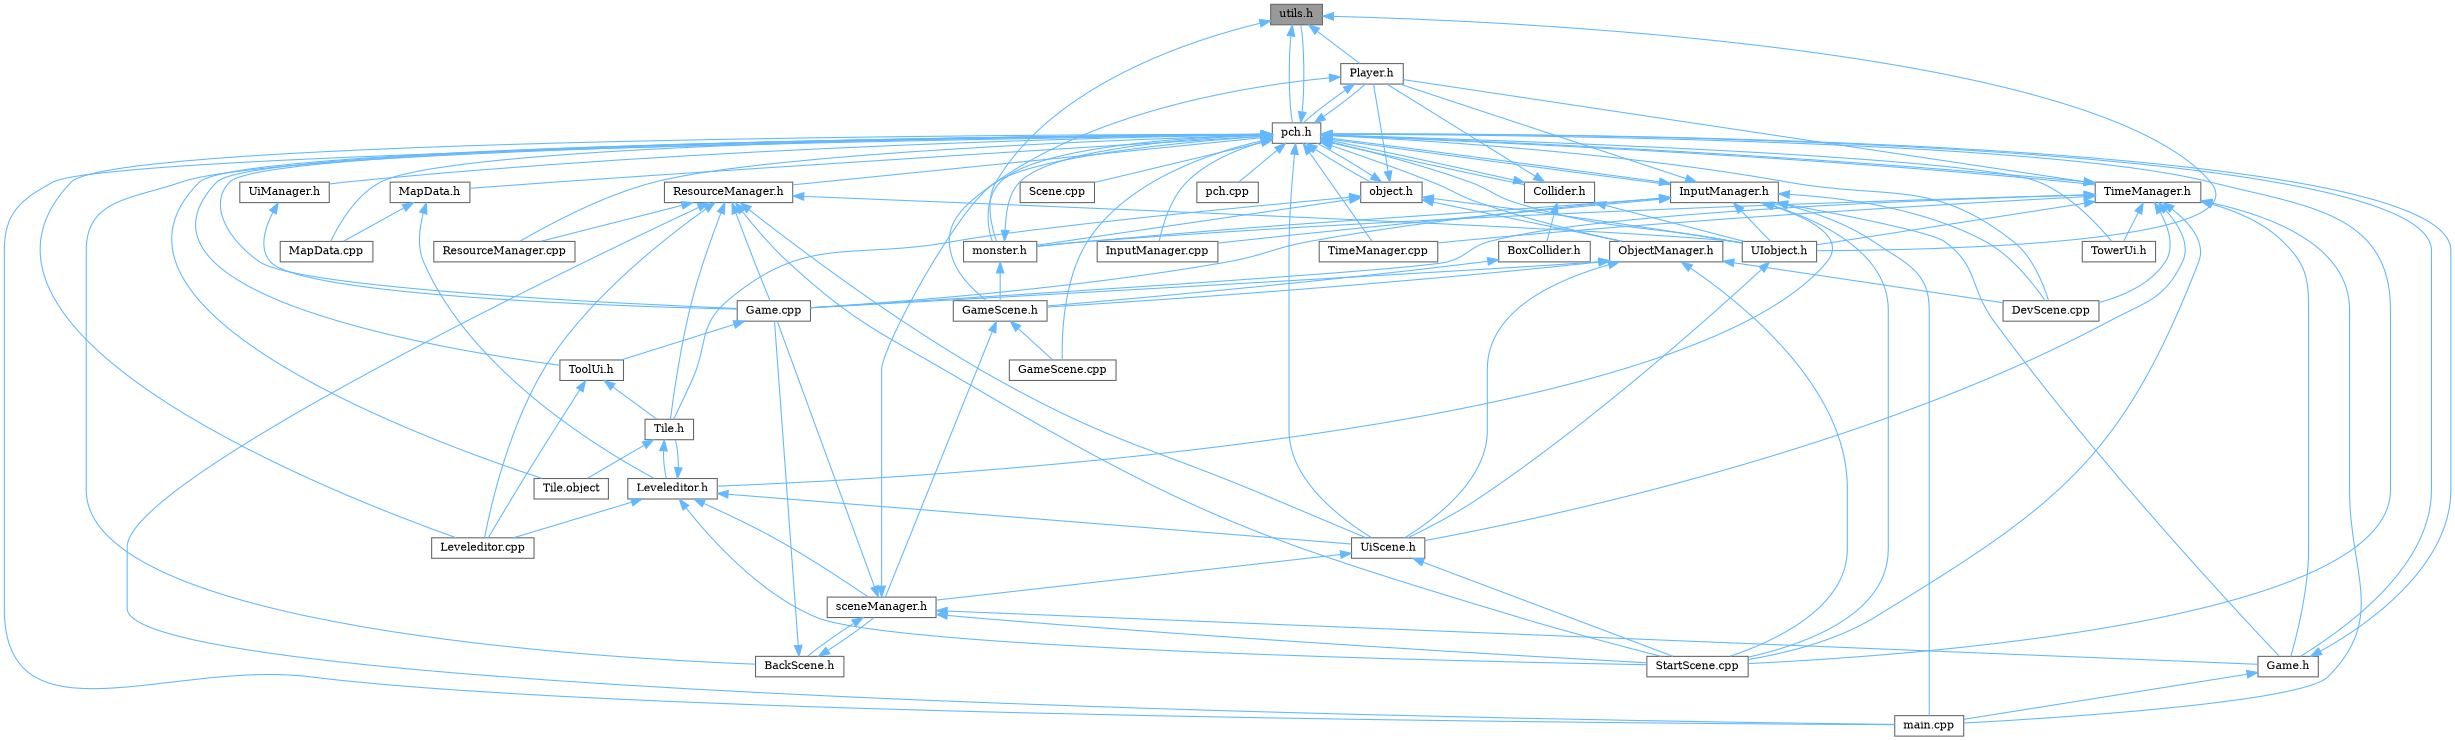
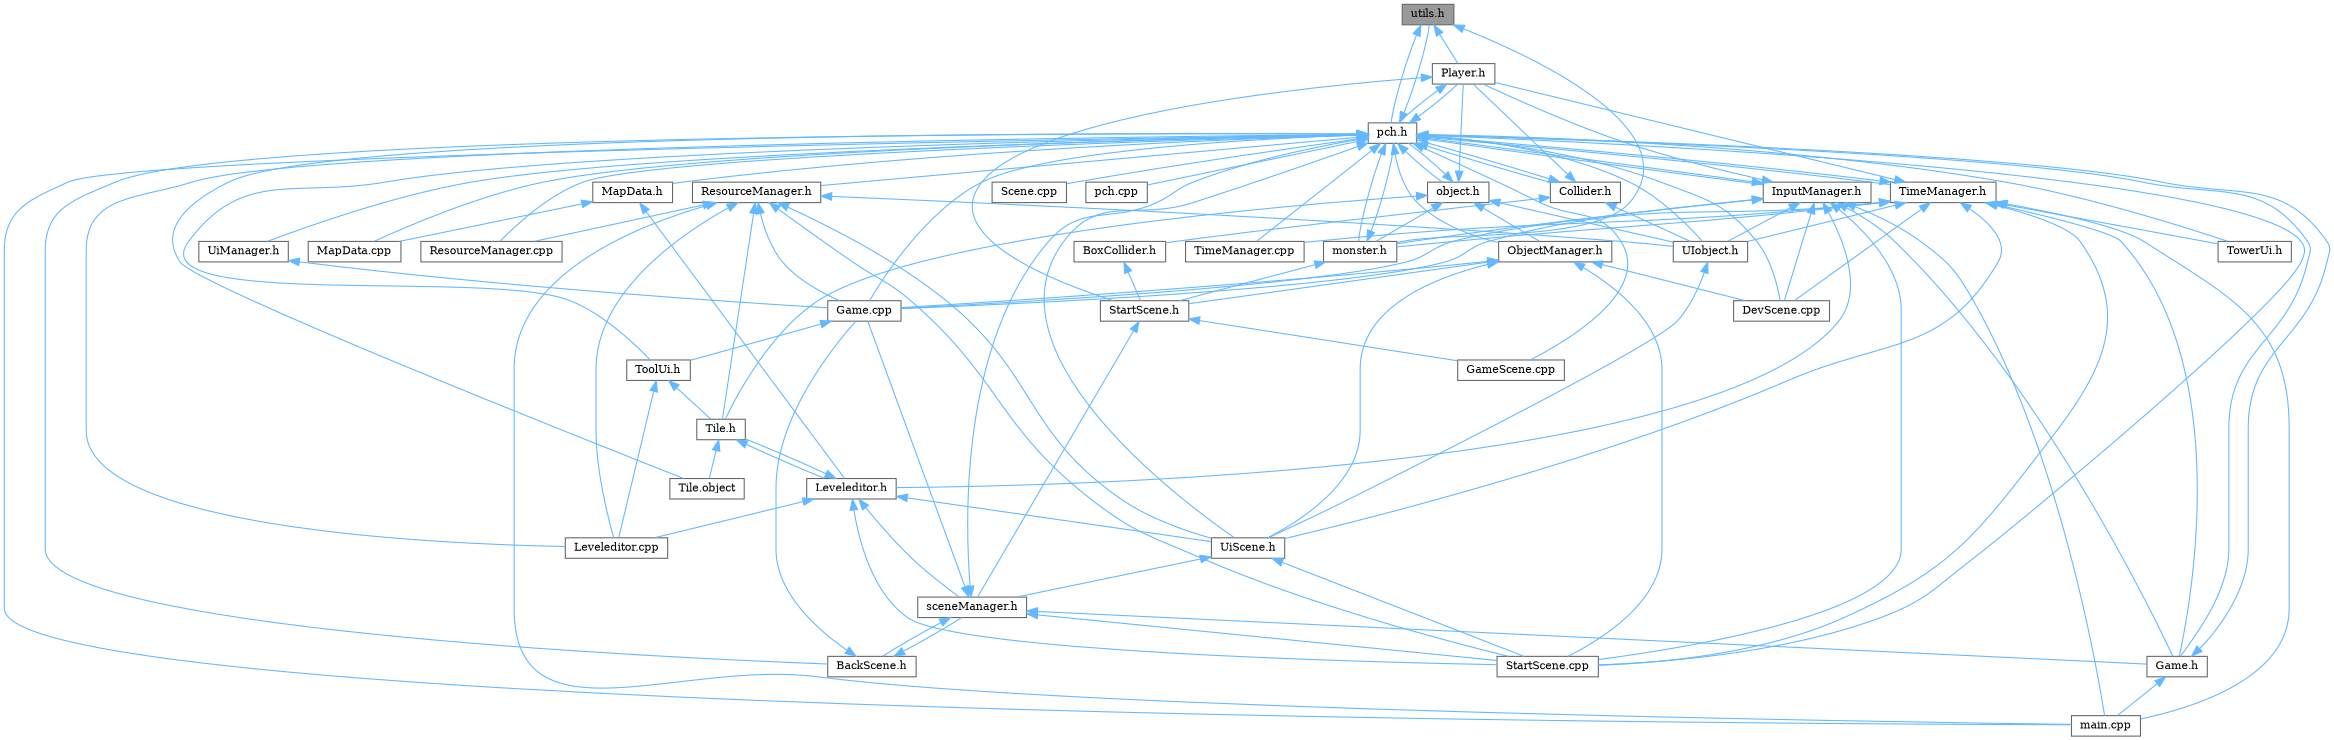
edge "UIobject.h" -> "utils.h": removed
node "InputManager.cpp": removed
node "GameScene.h": label "GameScene.h" -> "StartScene.h"
